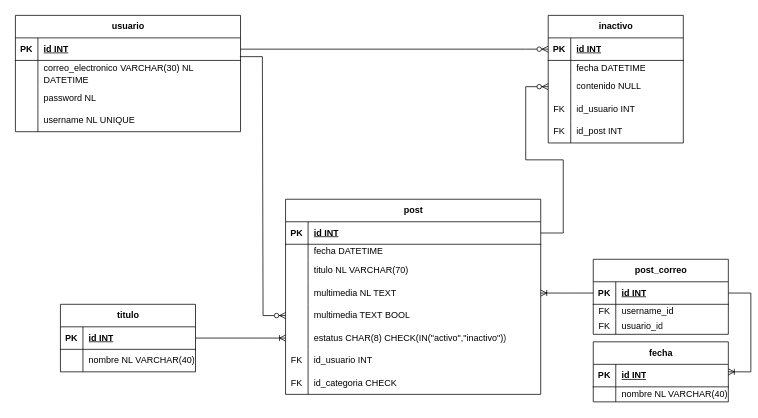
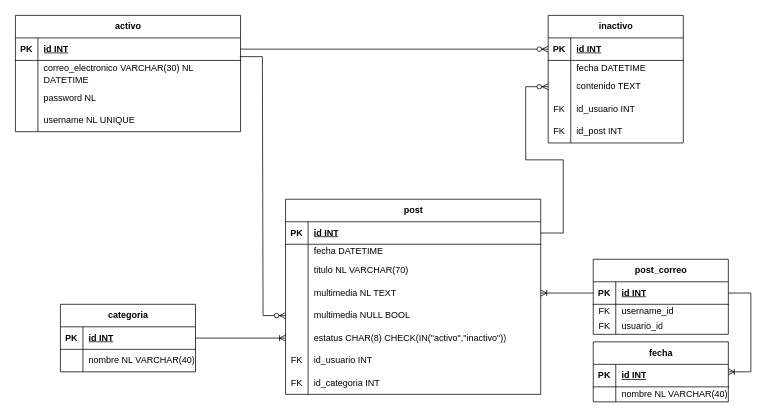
node "usuario": label "usuario" -> "activo"
node "contenido NULL": label "contenido NULL" -> "contenido TEXT"
node "titulo": label "titulo" -> "categoria"
node "multimedia TEXT BOOL": label "multimedia TEXT BOOL" -> "multimedia NULL BOOL"
node "id_categoria CHECK": label "id_categoria CHECK" -> "id_categoria INT"
